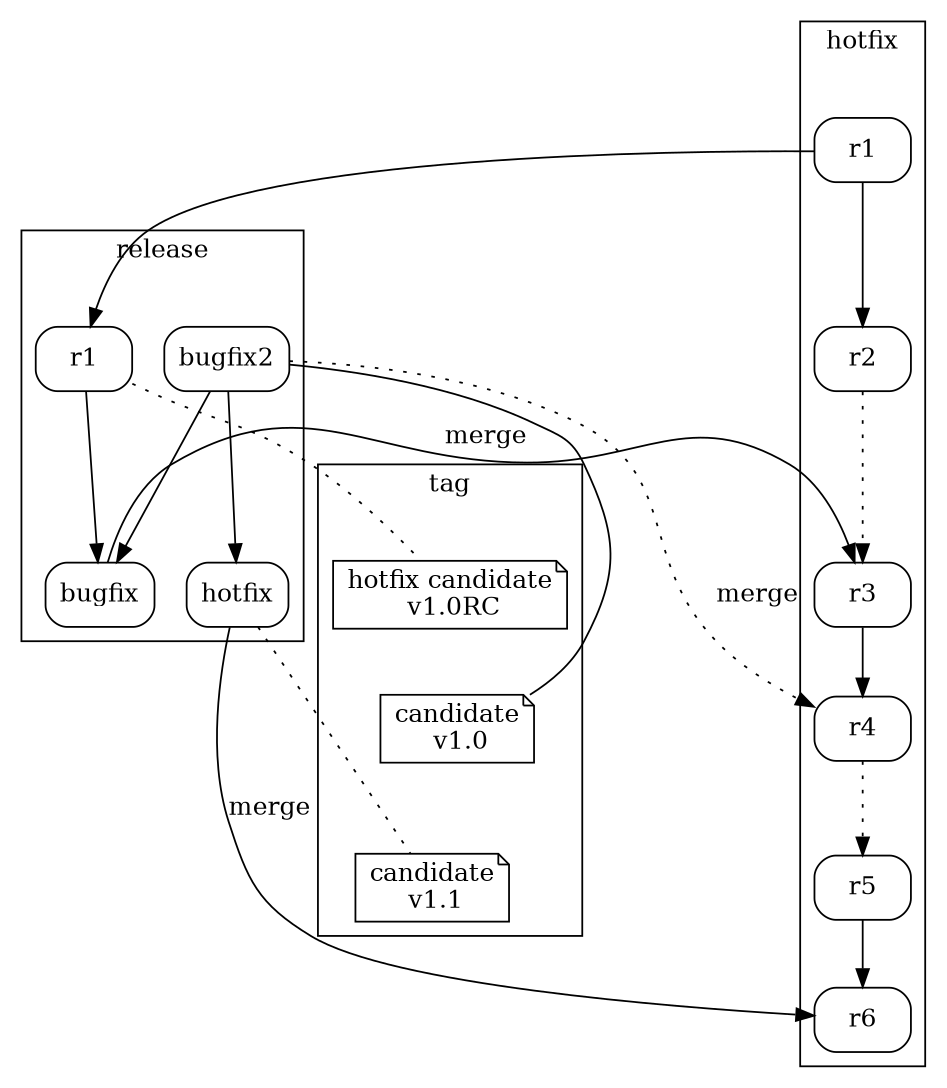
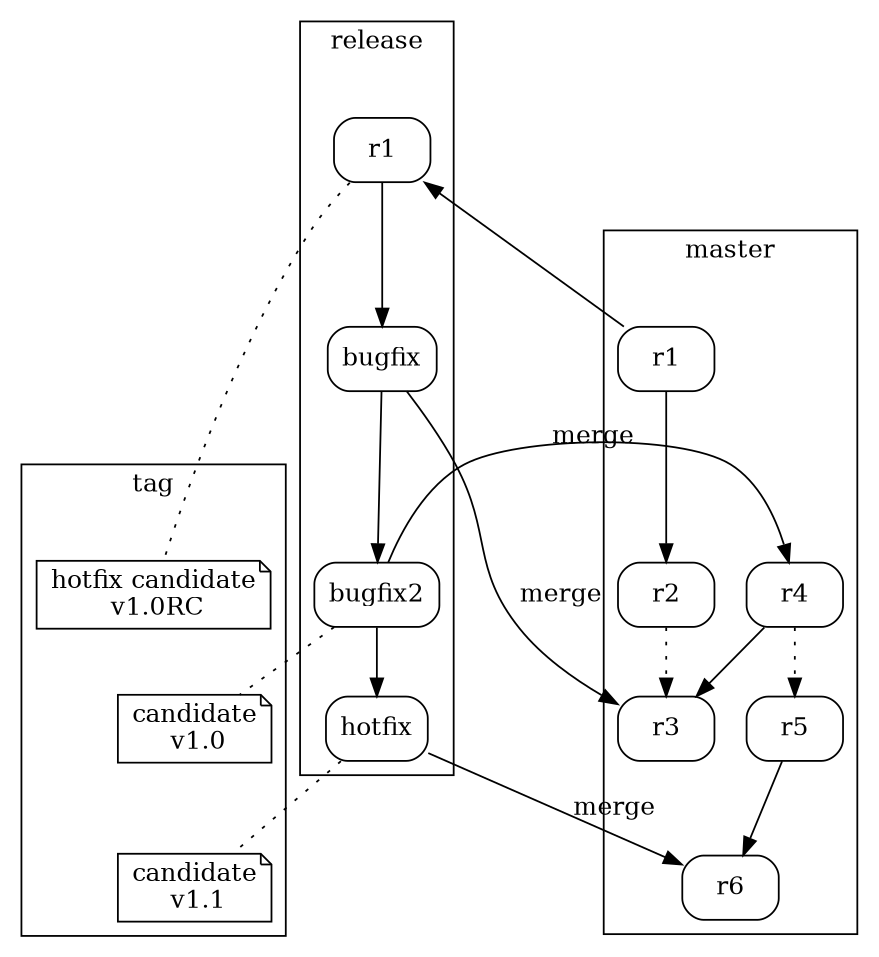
cluster "hotfix": label "hotfix" -> "master"
edge "bugfix2" -> "r4": style dotted -> solid
edge "bugfix2" -- "candidate v1.0": style solid -> dotted
edge "bugfix2" -> "bugfix": reversed
edge "r3" -> "r4": reversed
